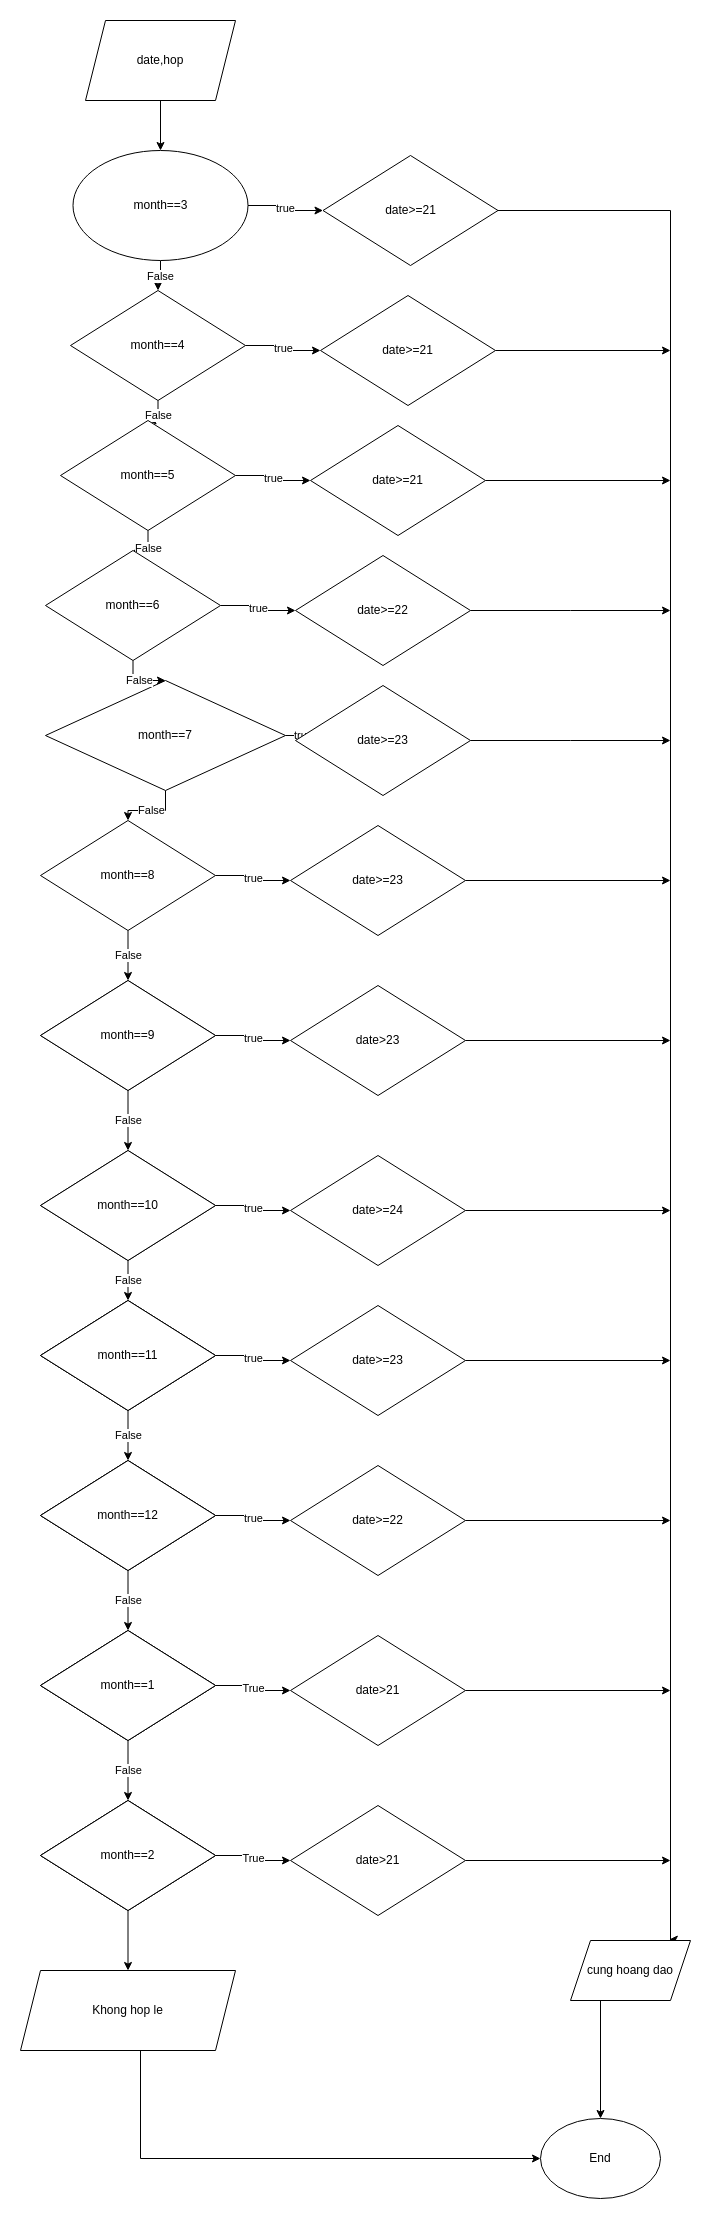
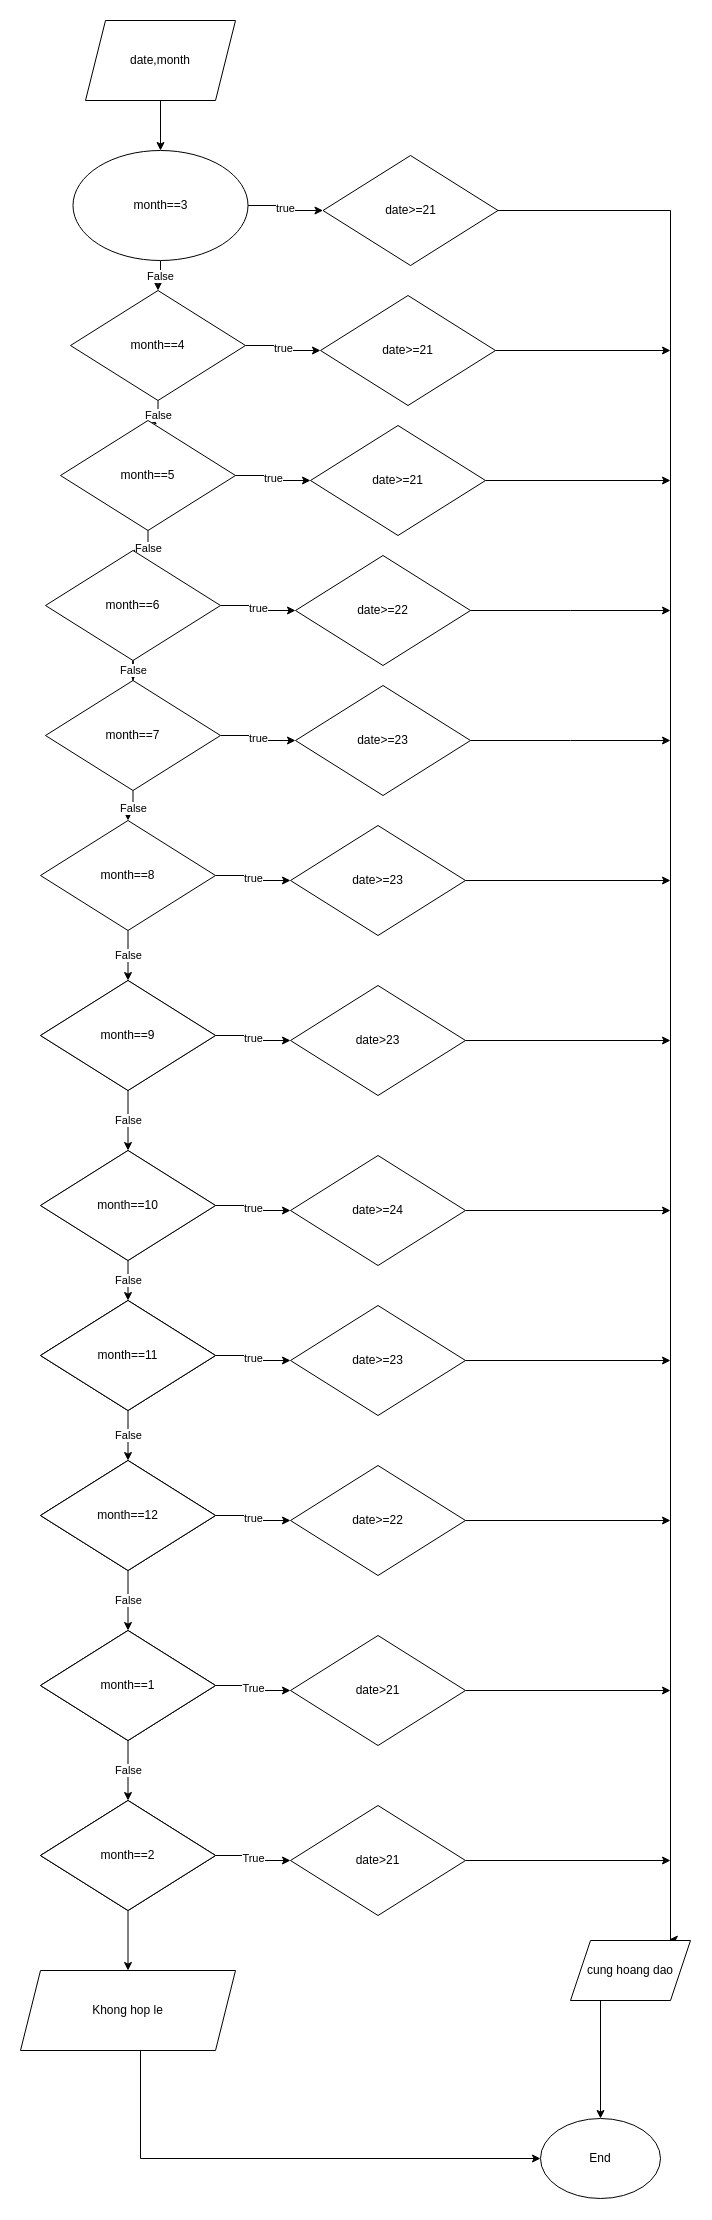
node "date,hop": label "date,hop" -> "date,month"
node "month==7": size 240x110 -> 175x110
